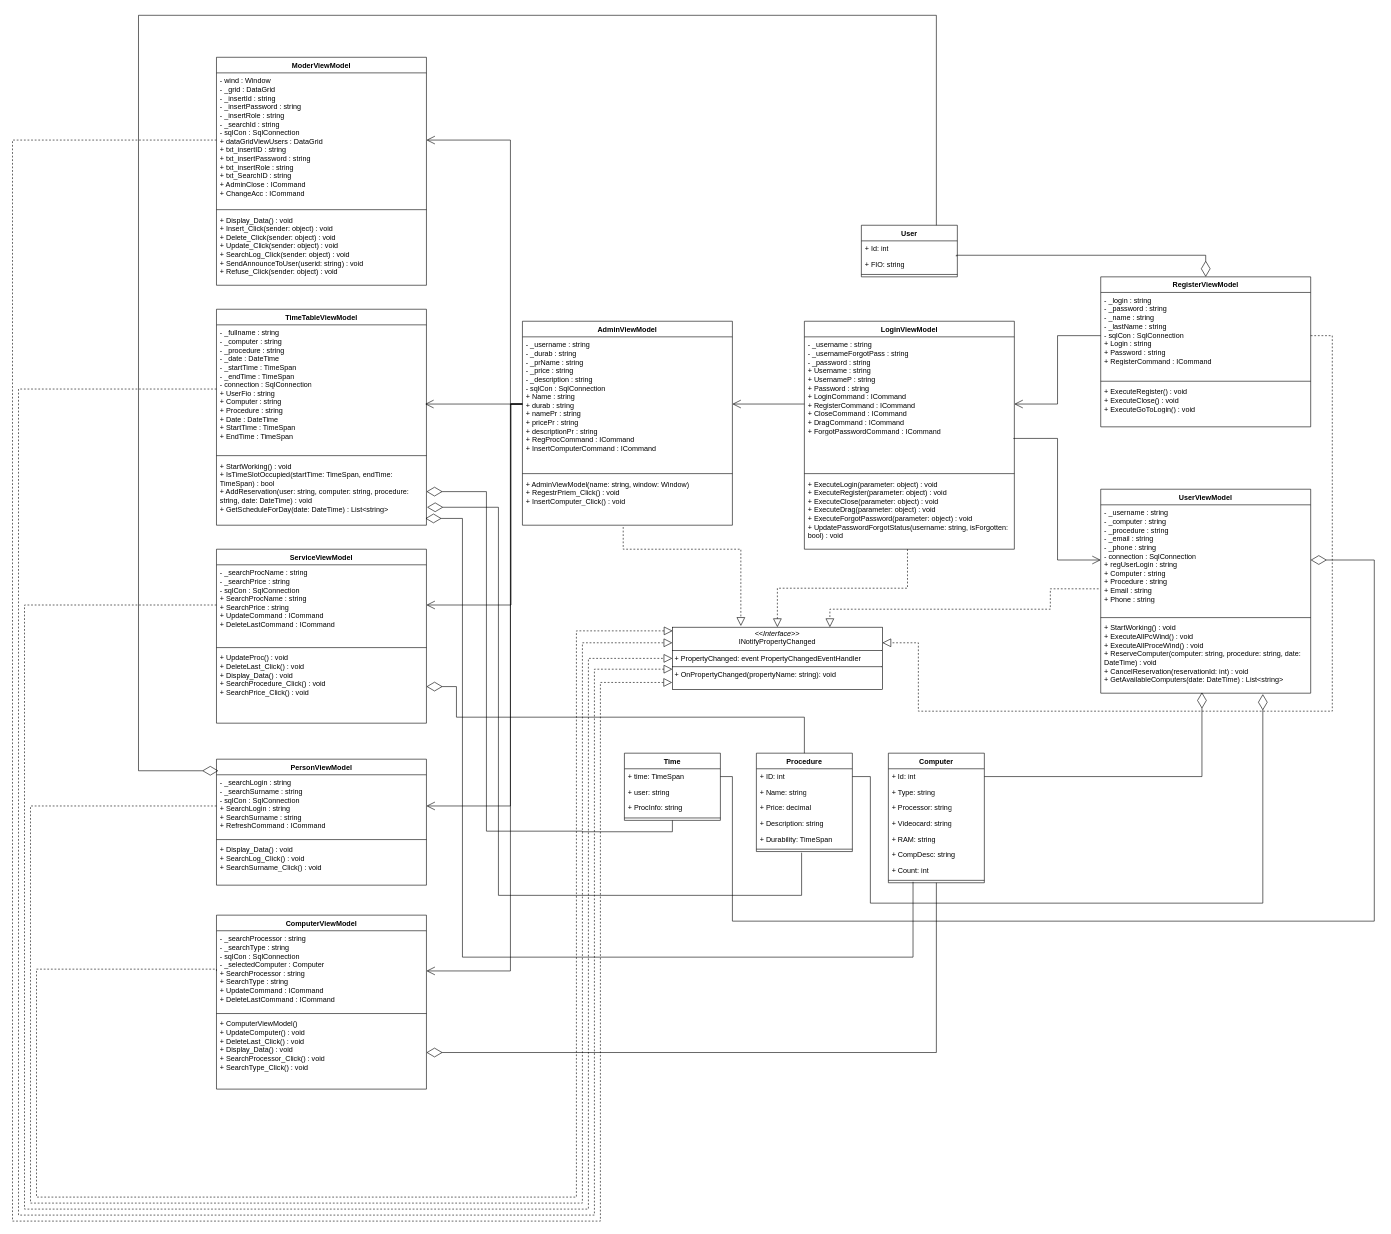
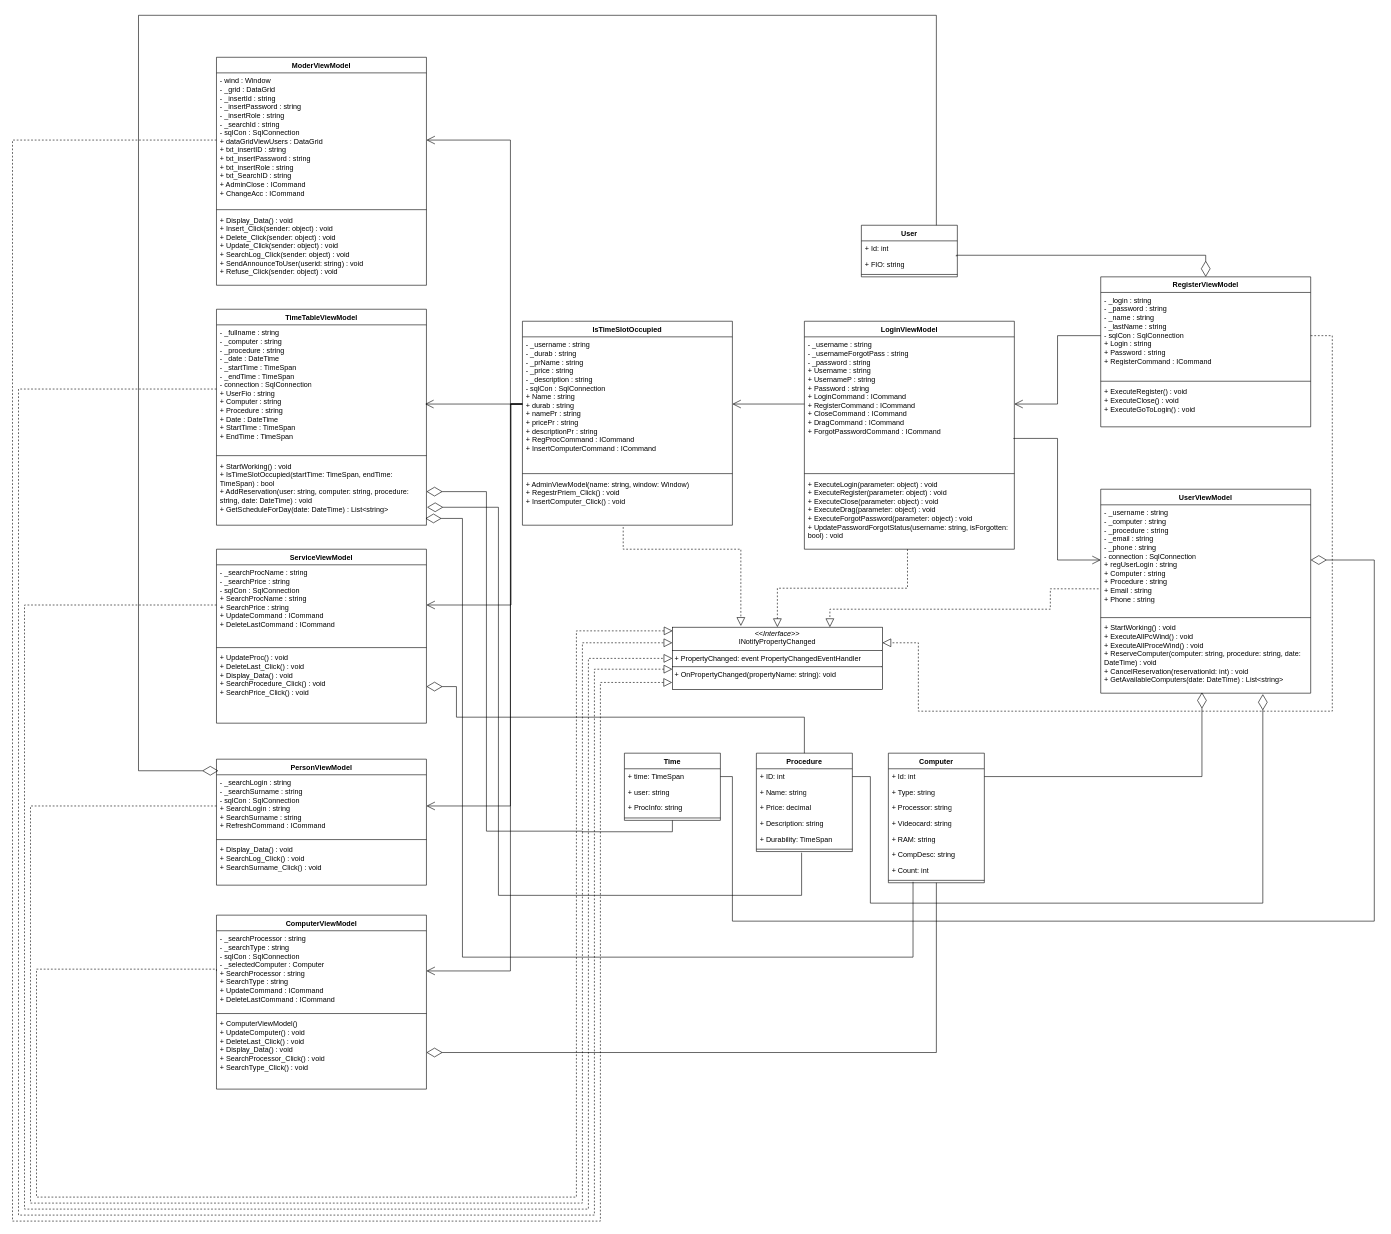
node "AdminViewModel": label "AdminViewModel" -> "IsTimeSlotOccupied"
